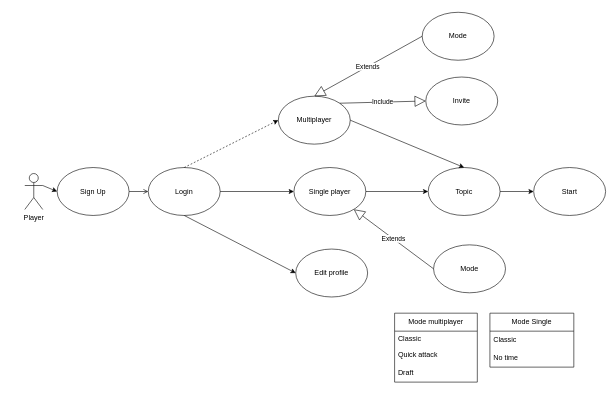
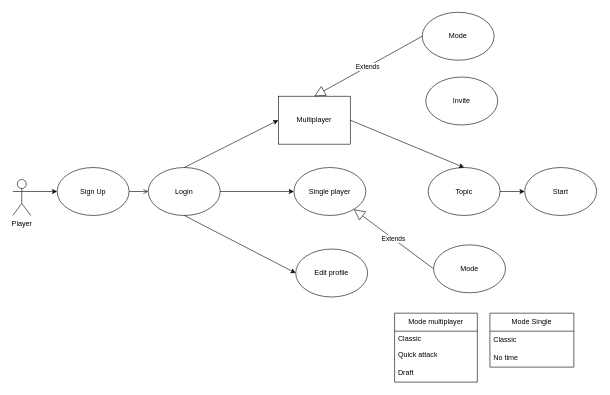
edge "Multiplayer" -> "Invite": removed, label "Include"
node "Multiplayer": shape ellipse -> rectangle
edge "Login" -> "Multiplayer": style dashed -> solid
node "Player": moved (33, 192) -> (21, 198)
edge "Single player" -> "Topic": removed
node "Start": moved (570, 192) -> (561, 192)
